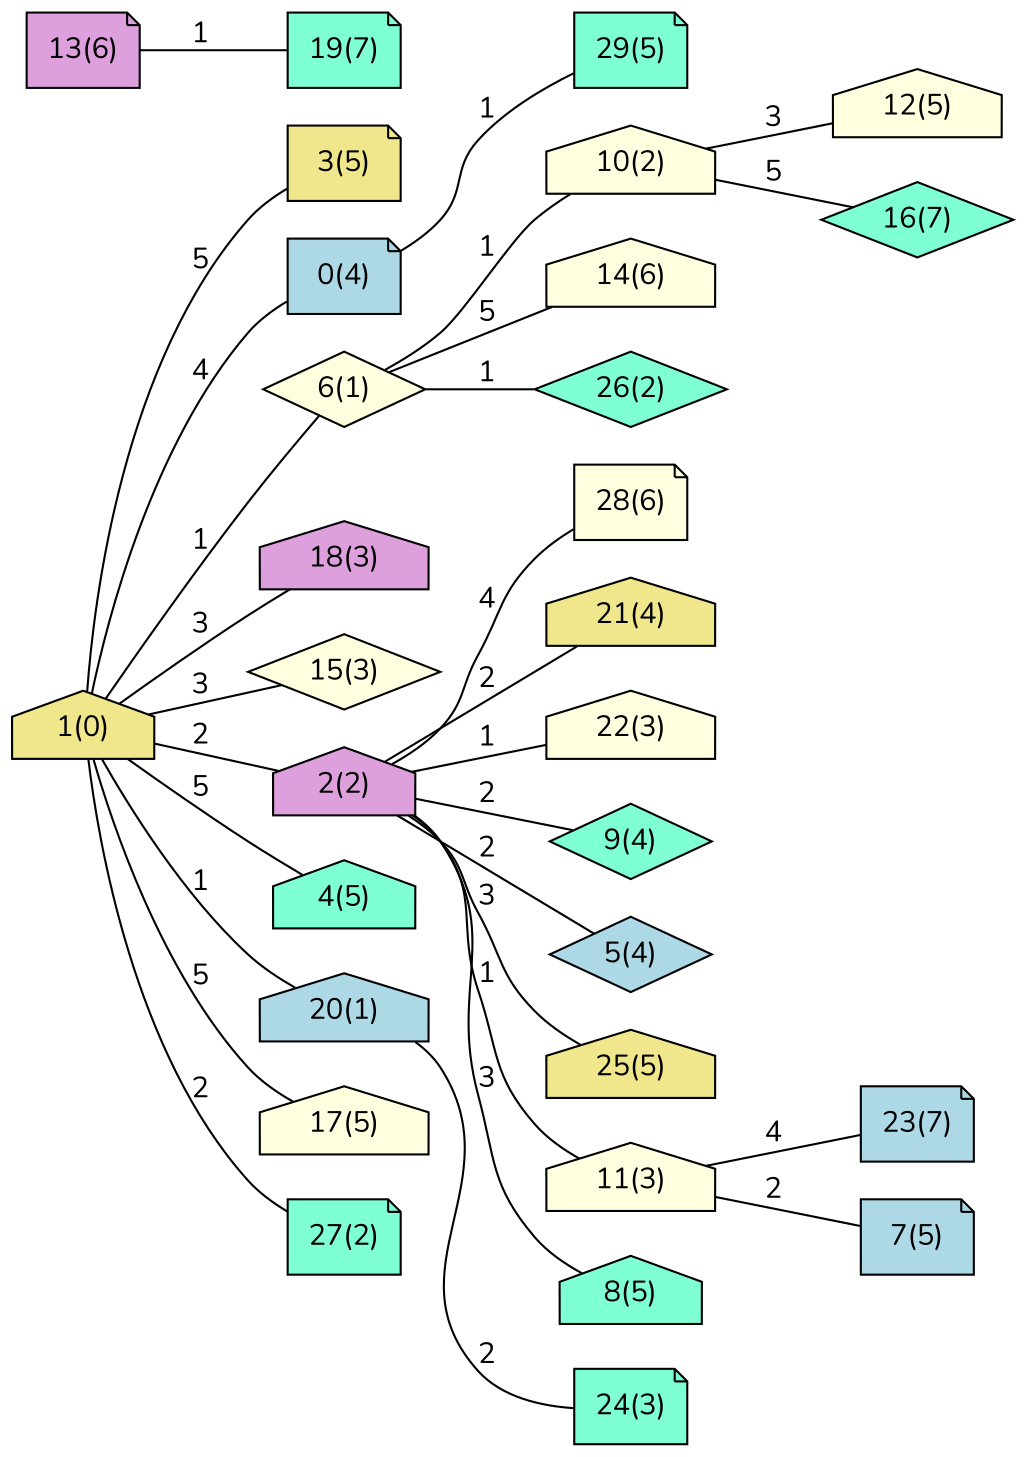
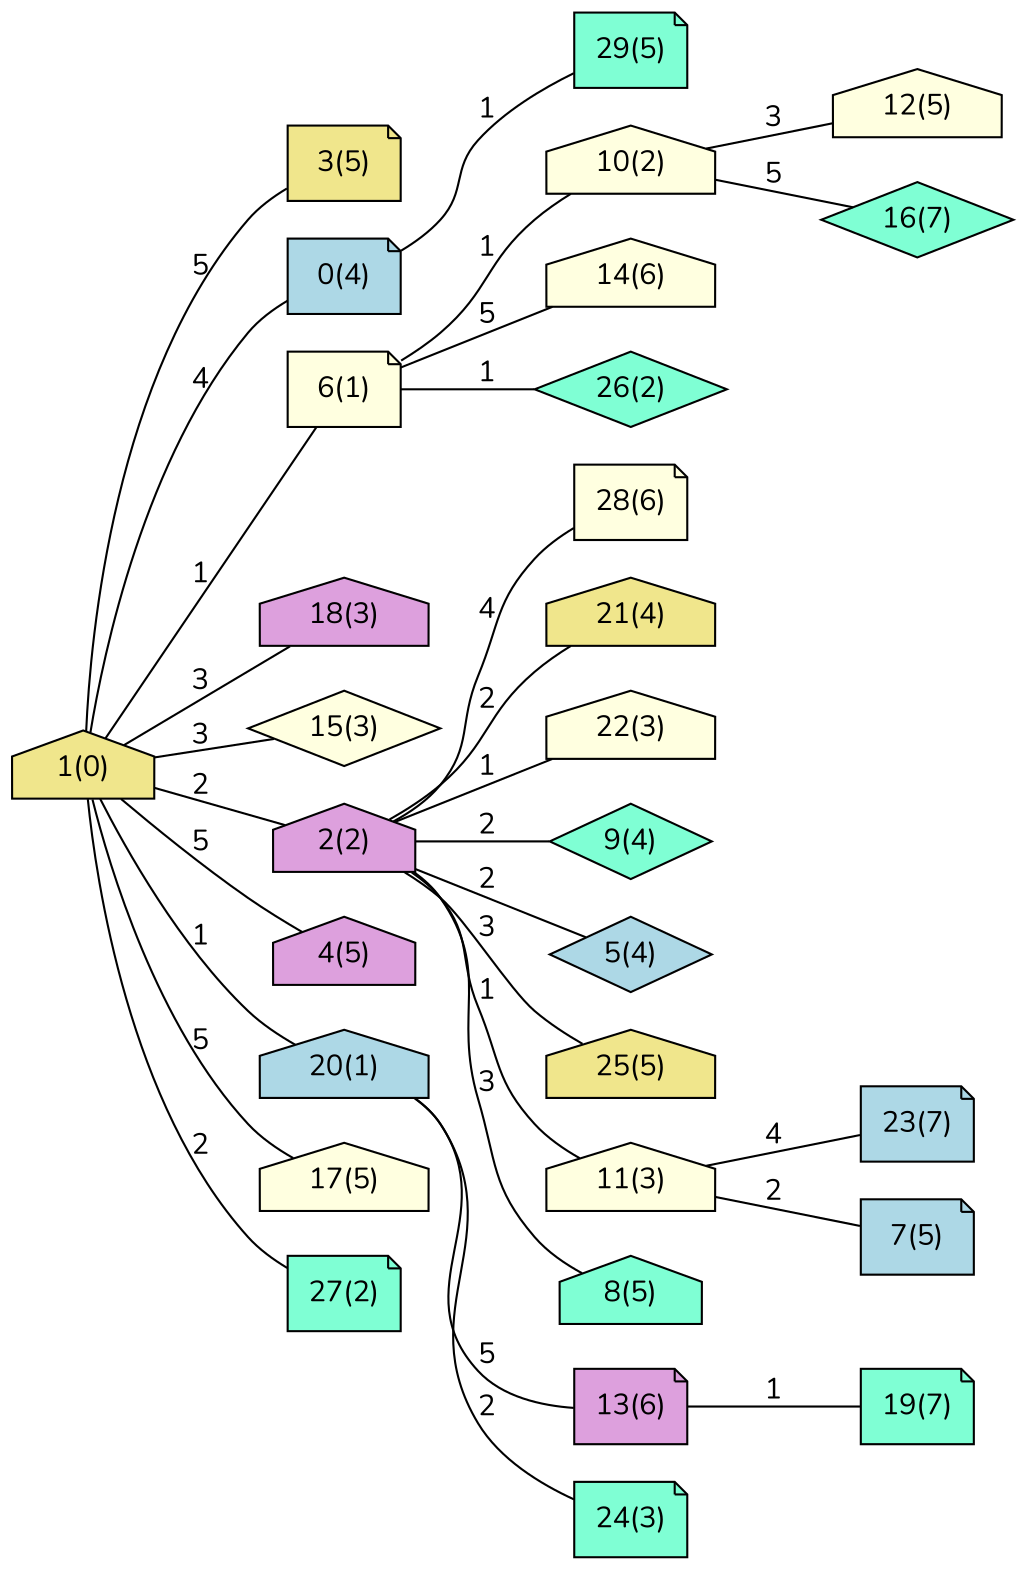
node "6(1)": shape diamond -> note
node "4(5)": fillcolor aquamarine -> plum
edge "20(1)" -- "13(6)": added, label "5"
